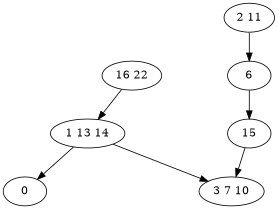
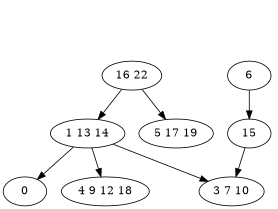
node "2 11": removed
node "5 17 19": added
node "4 9 12 18": added
